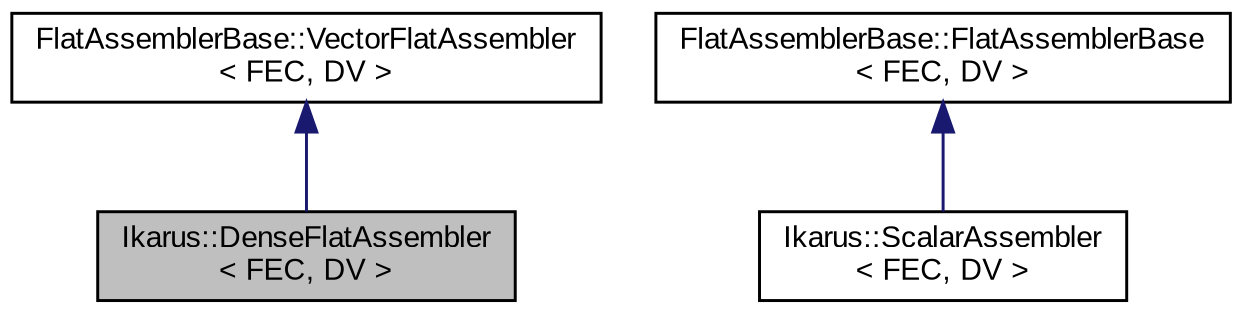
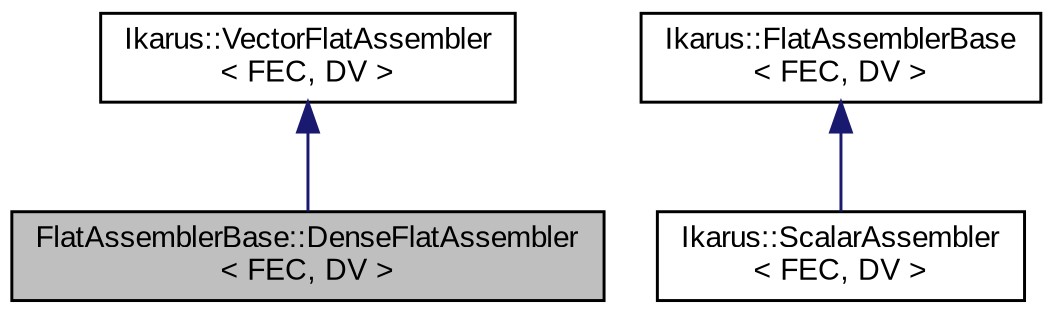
node "FlatAssemblerBase::VectorFlatAssembler < FEC, DV >": label "FlatAssemblerBase::VectorFlatAssembler < FEC, DV >" -> "Ikarus::VectorFlatAssembler < FEC, DV >"
node "FlatAssemblerBase::FlatAssemblerBase < FEC, DV >": label "FlatAssemblerBase::FlatAssemblerBase < FEC, DV >" -> "Ikarus::FlatAssemblerBase < FEC, DV >"
node "Ikarus::DenseFlatAssembler < FEC, DV >": label "Ikarus::DenseFlatAssembler < FEC, DV >" -> "FlatAssemblerBase::DenseFlatAssembler < FEC, DV >"
